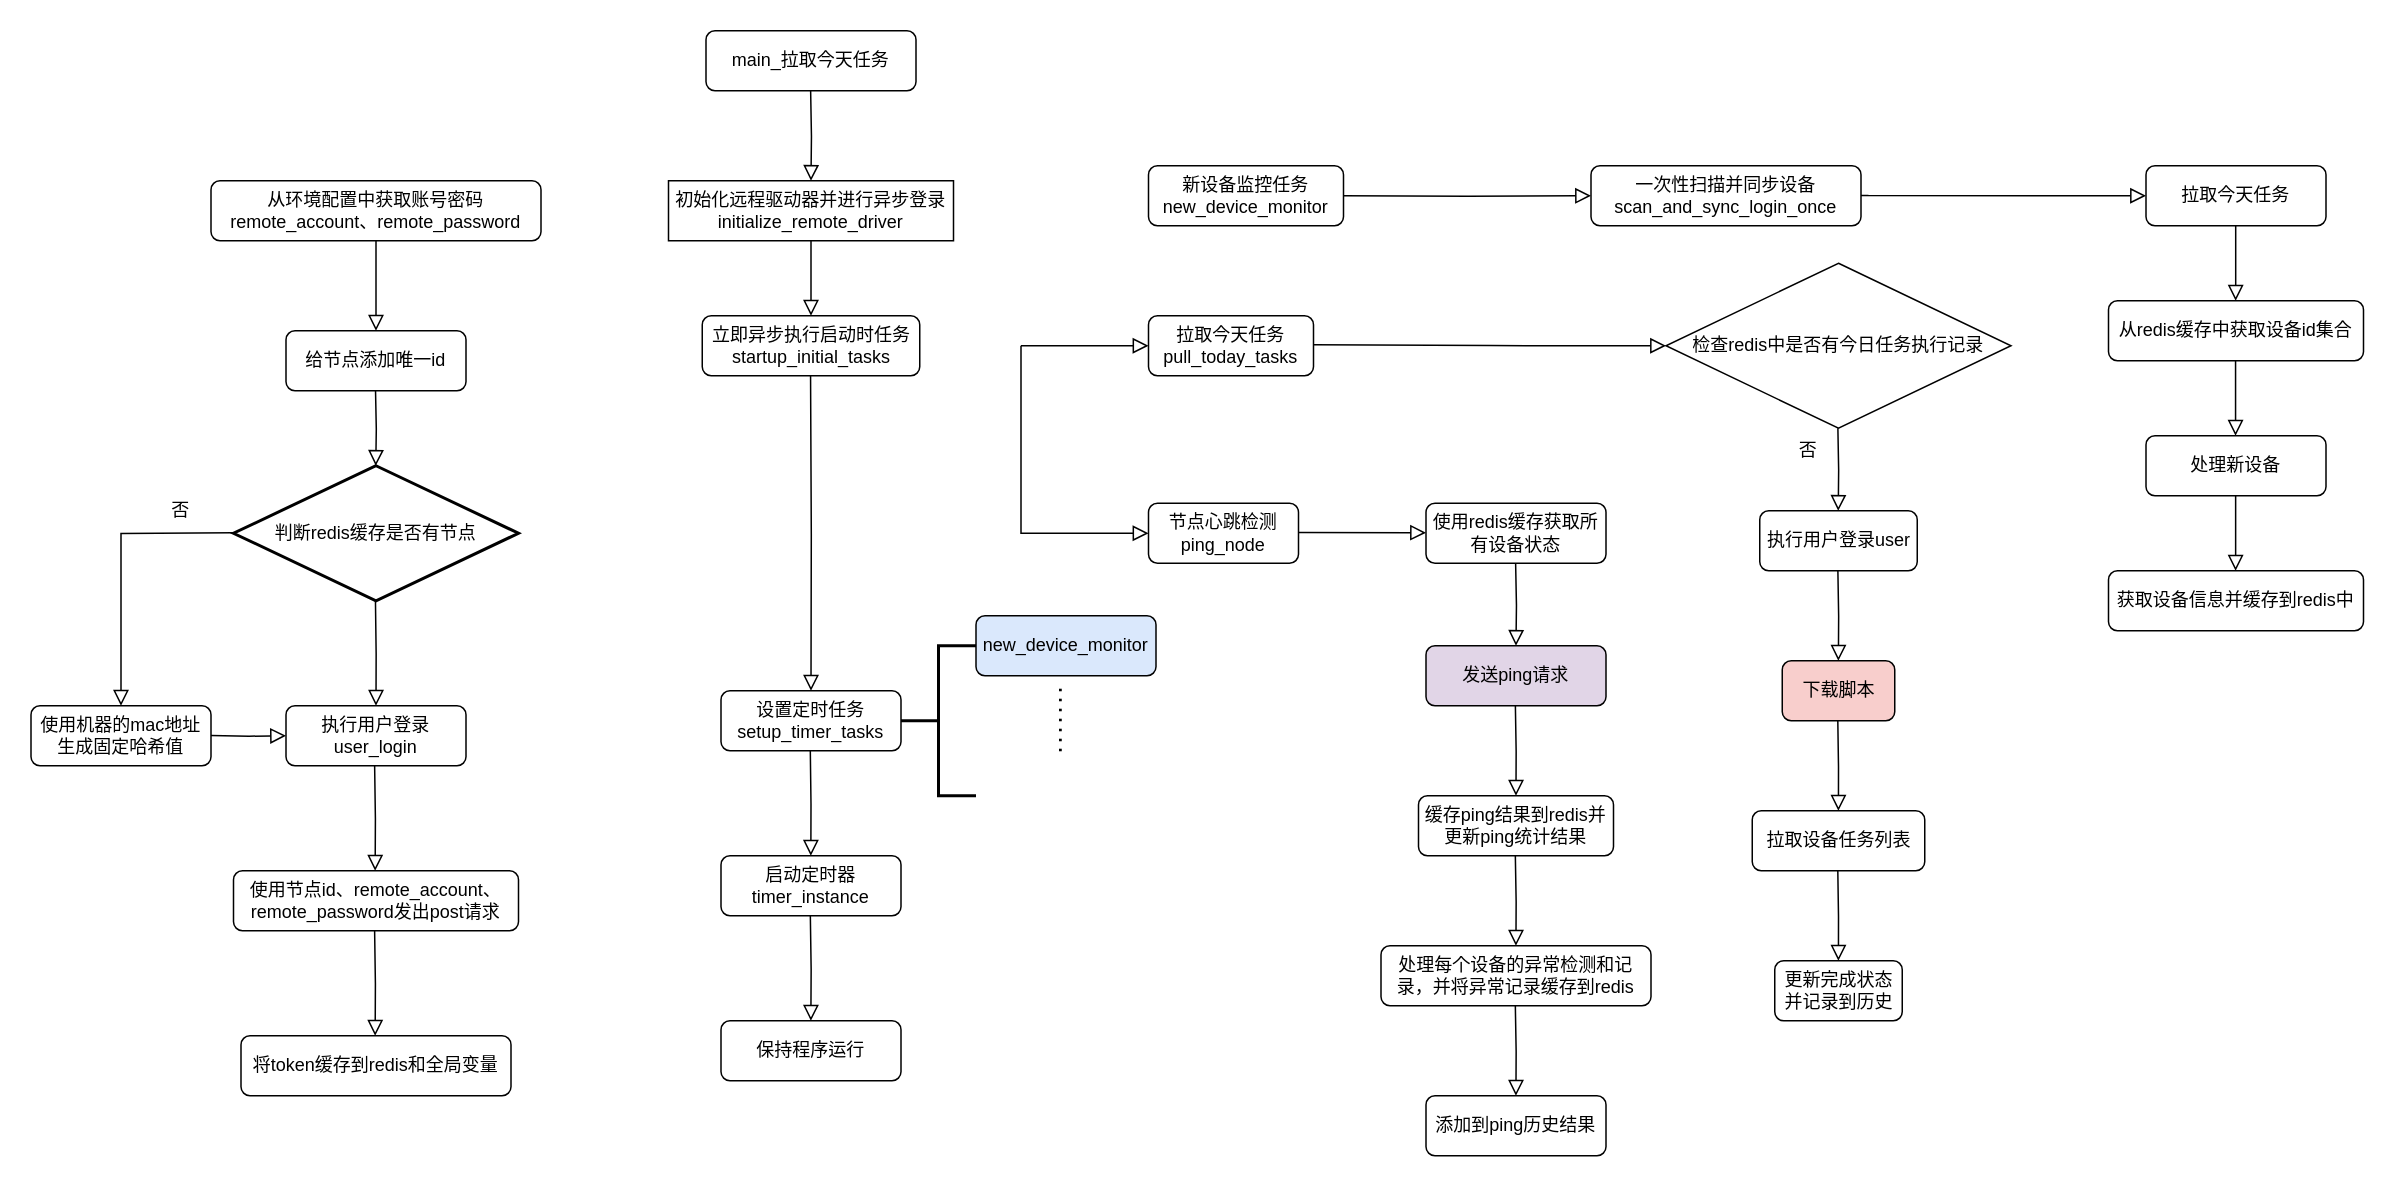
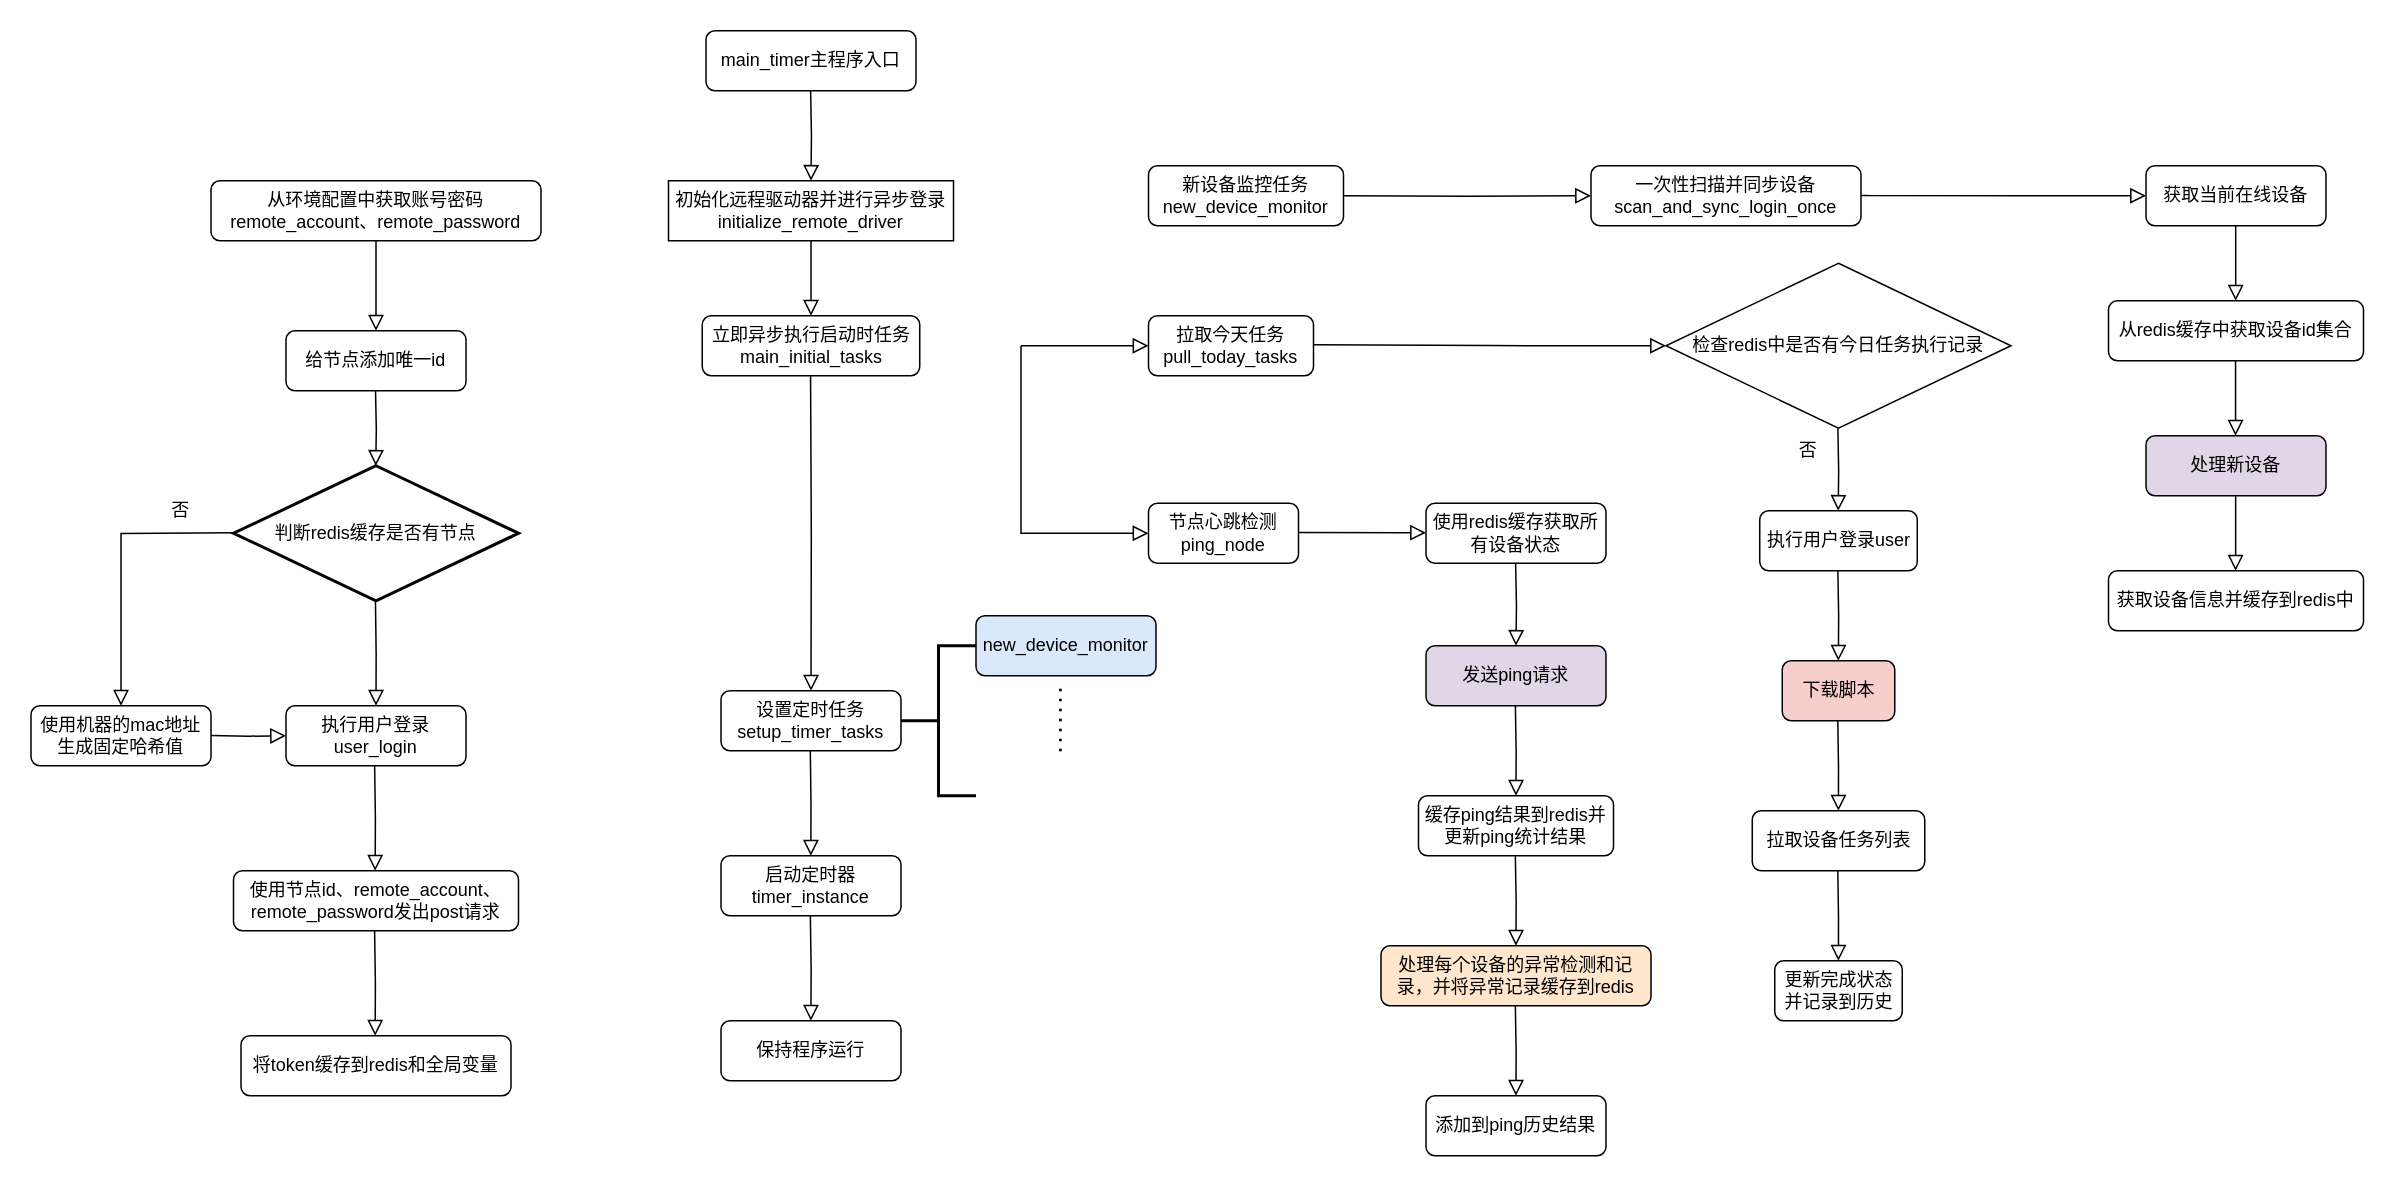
node "main_拉取今天任务": label "main_拉取今天任务" -> "main_timer主程序入口"
node "拉取今天任务": label "拉取今天任务" -> "获取当前在线设备"
node "立即异步执行启动时任务 startup_initial_tasks": label "立即异步执行启动时任务 startup_initial_tasks" -> "立即异步执行启动时任务 main_initial_tasks"
node "处理新设备": fillcolor #ffffff -> #e1d5e7
node "处理每个设备的异常检测和记录，并将异常记录缓存到redis": fillcolor #ffffff -> #ffe6cc
